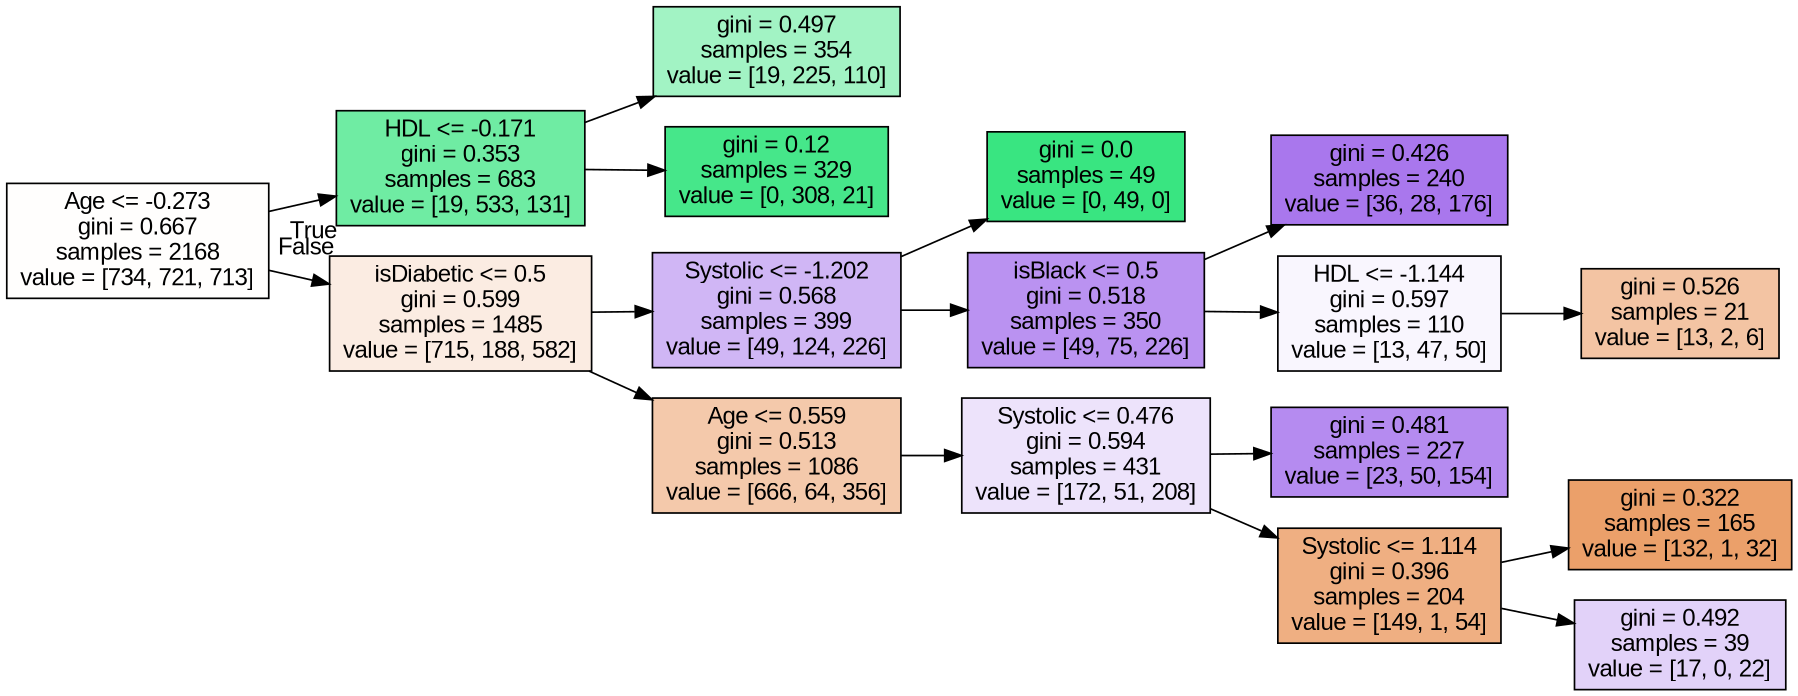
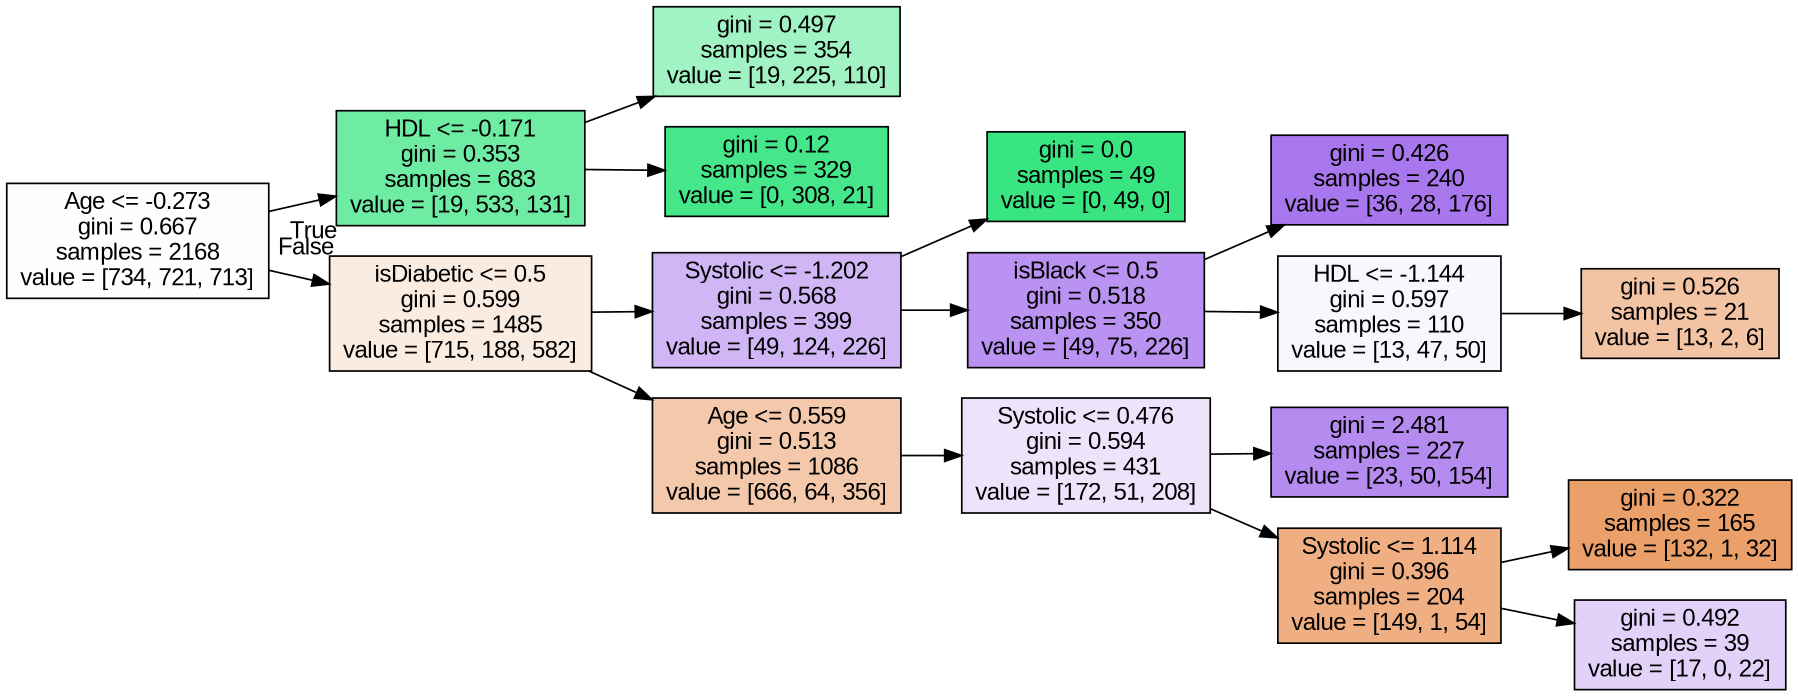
node "gini = 0.481 samples = 227 value = [23, 50, 154]": label "gini = 0.481 samples = 227 value = [23, 50, 154]" -> "gini = 2.481 samples = 227 value = [23, 50, 154]"
